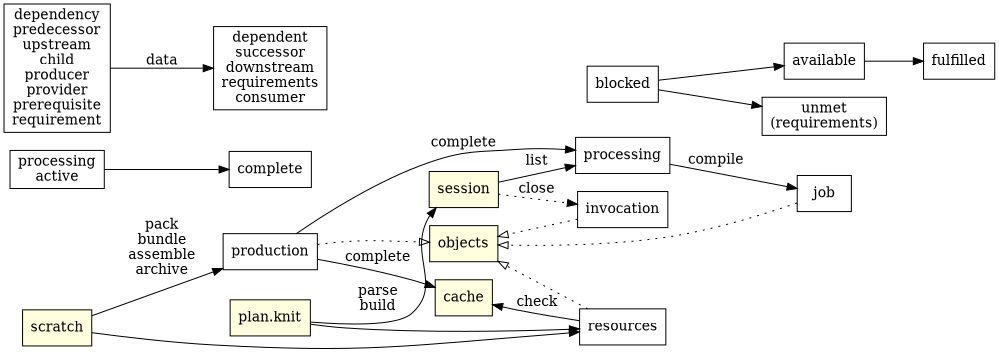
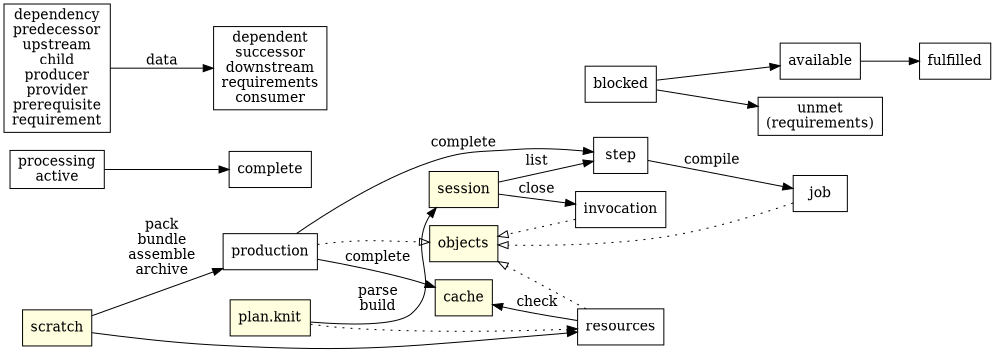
node "processing": label "processing" -> "step"
edge "session" -> "invocation": style dotted -> solid
edge "plan.knit" -> "resources": style solid -> dotted
